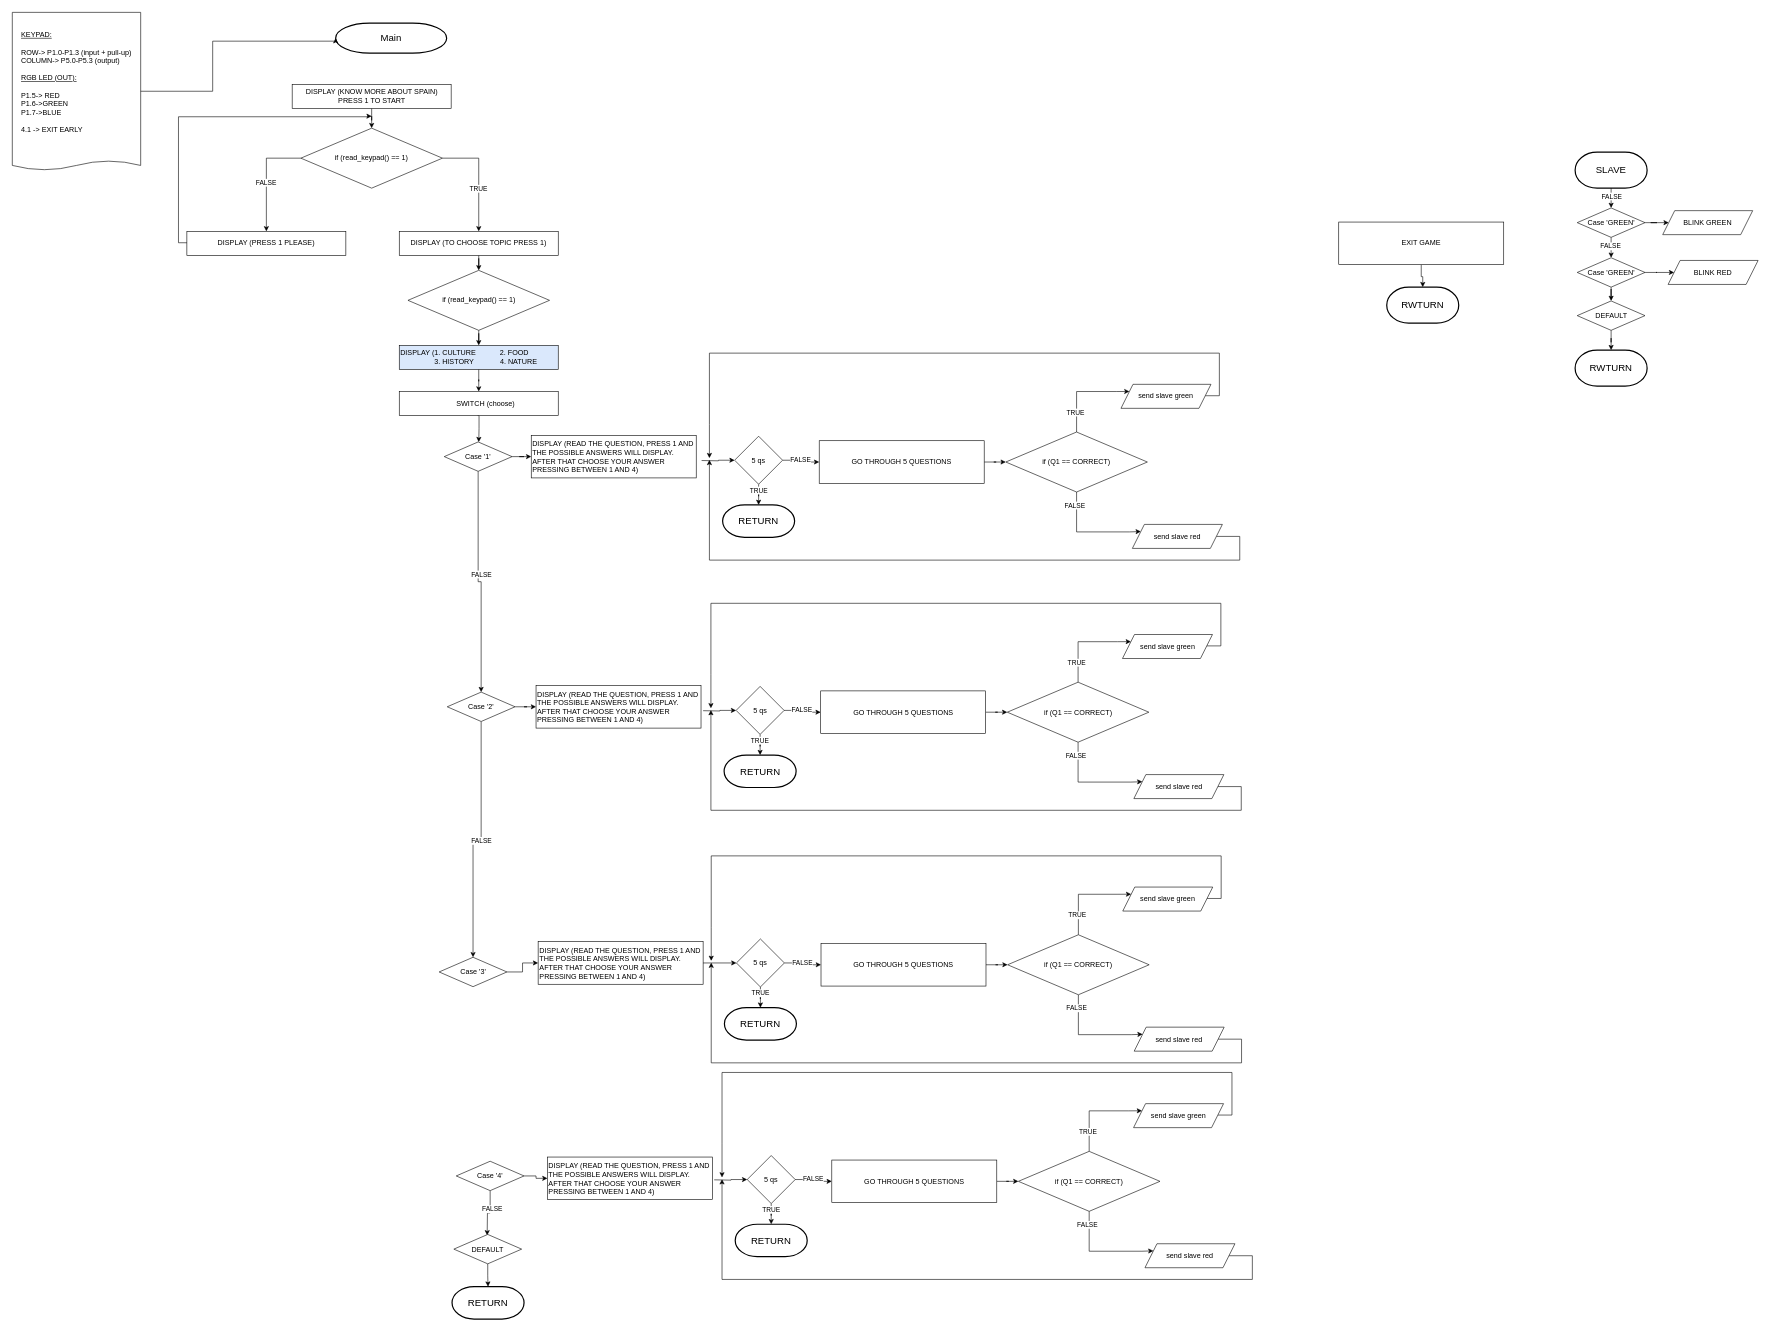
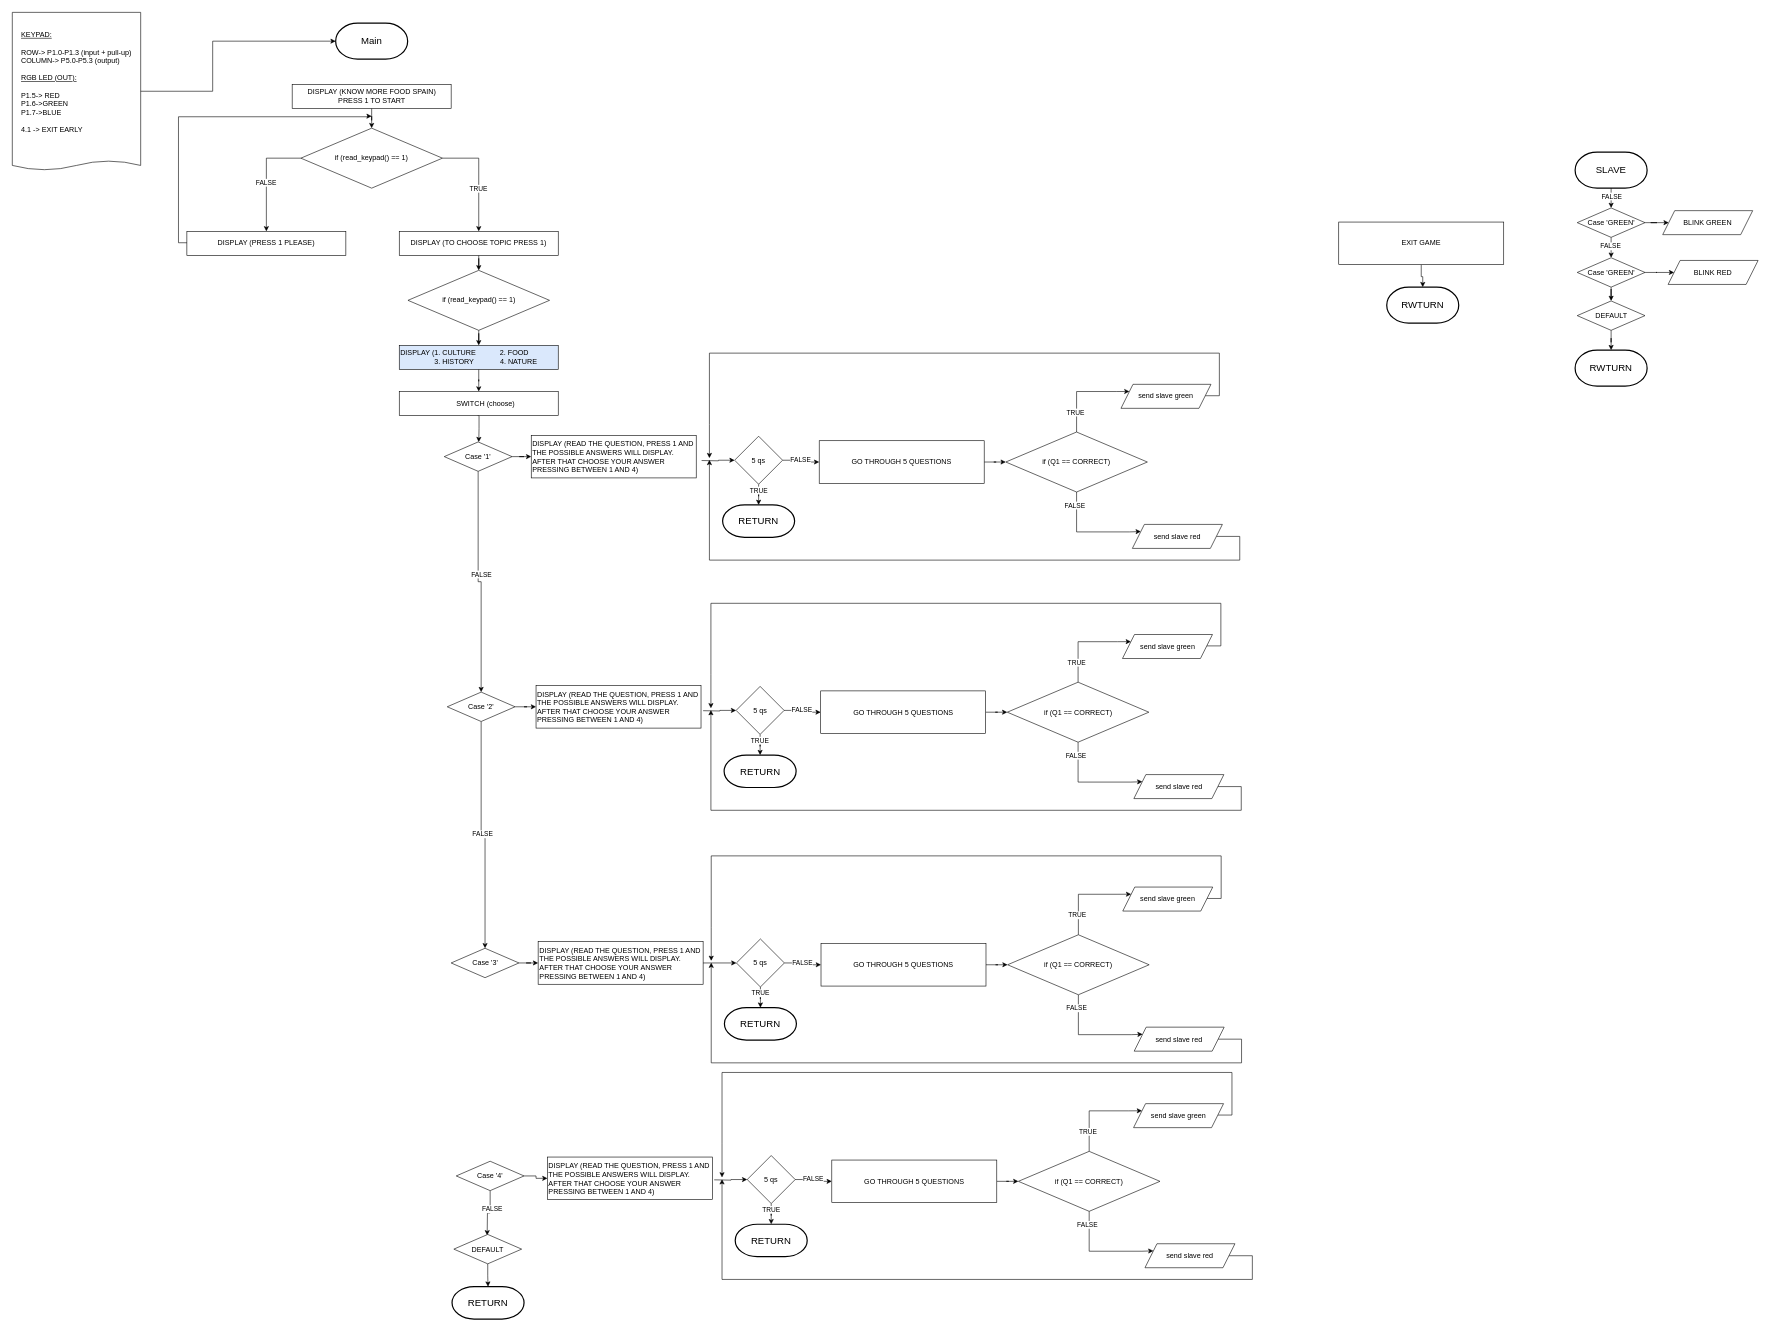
node "Main": size 111x30 -> 72x36
node "DISPLAY (KNOW MORE ABOUT SPAIN) PRESS 1 TO START": label "DISPLAY (KNOW MORE ABOUT SPAIN) PRESS 1 TO START" -> "DISPLAY (KNOW MORE FOOD SPAIN) PRESS 1 TO START"
node "Case '3'": moved (473, 972) -> (485, 963)
